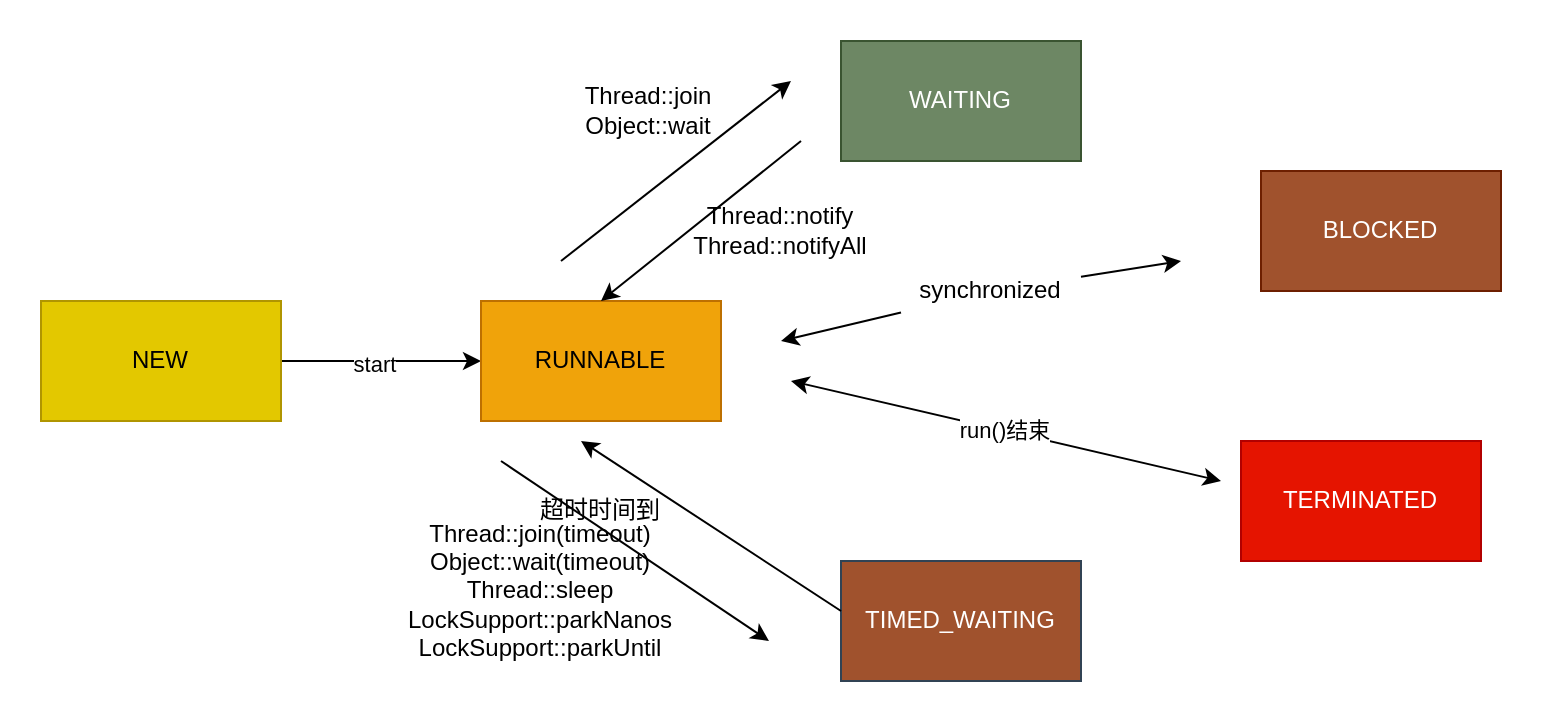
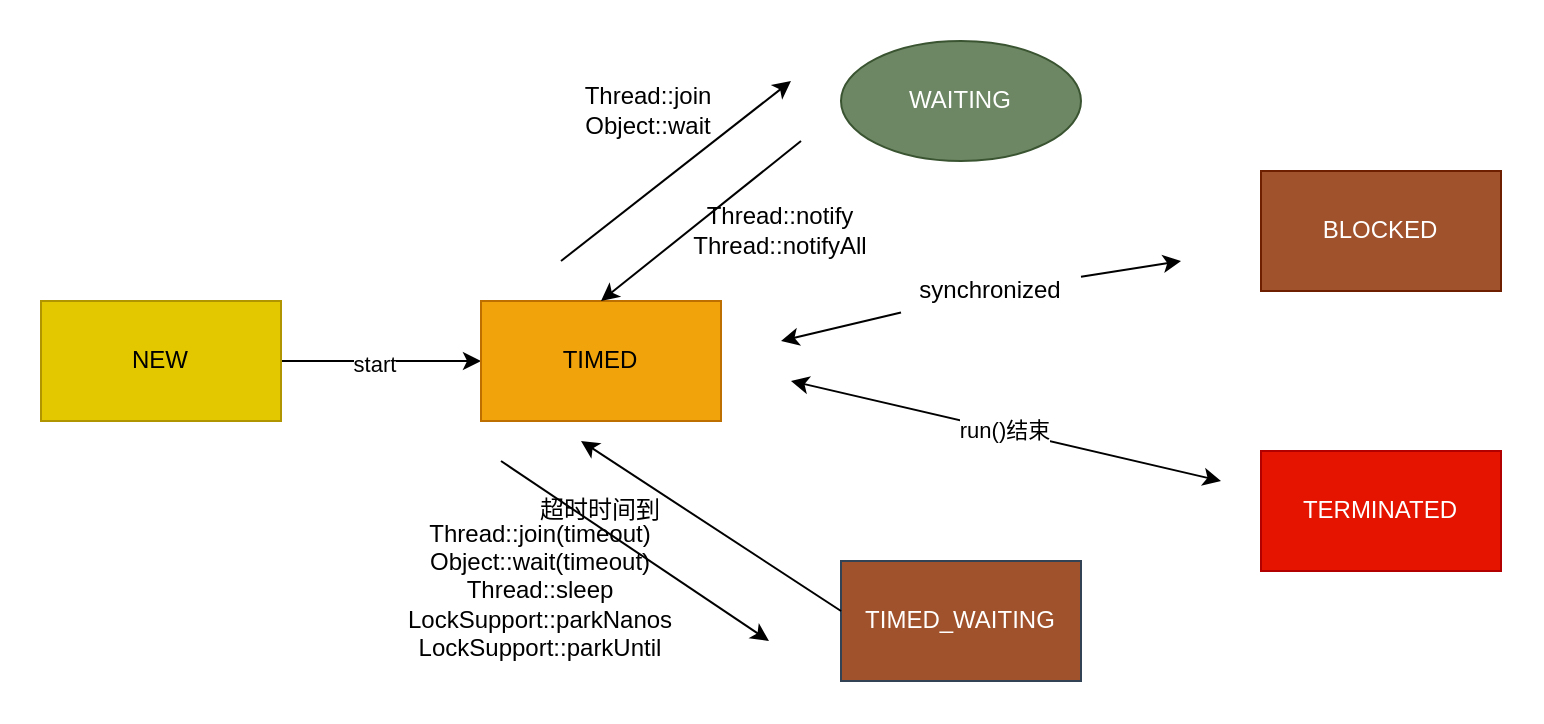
node "WAITING": shape rectangle -> ellipse
node "RUNNABLE": label "RUNNABLE" -> "TIMED"
node "TERMINATED": moved (1361, 501) -> (1381, 511)
